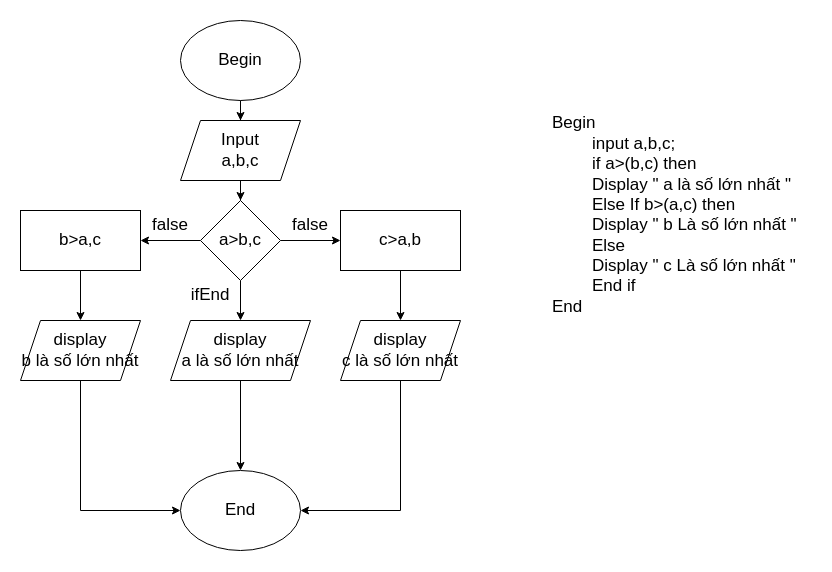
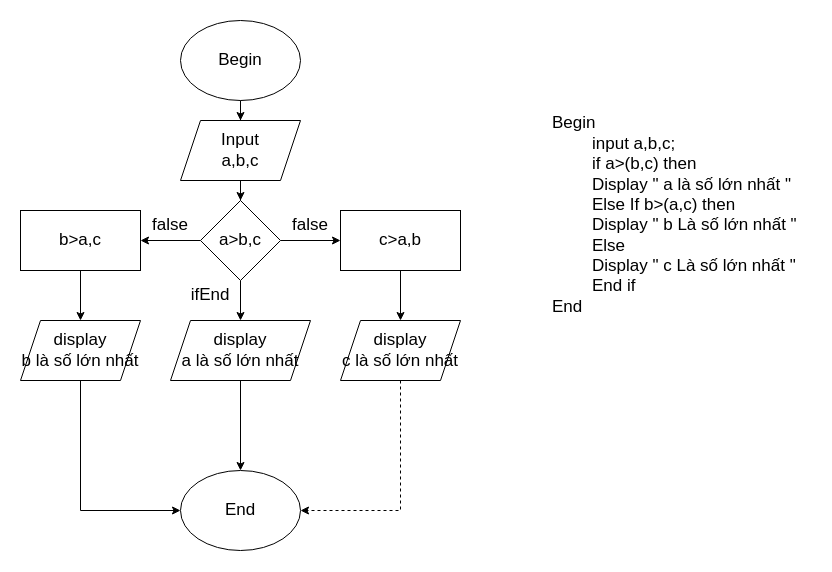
edge "display c là số lớn nhất" -> "End": style solid -> dashed
